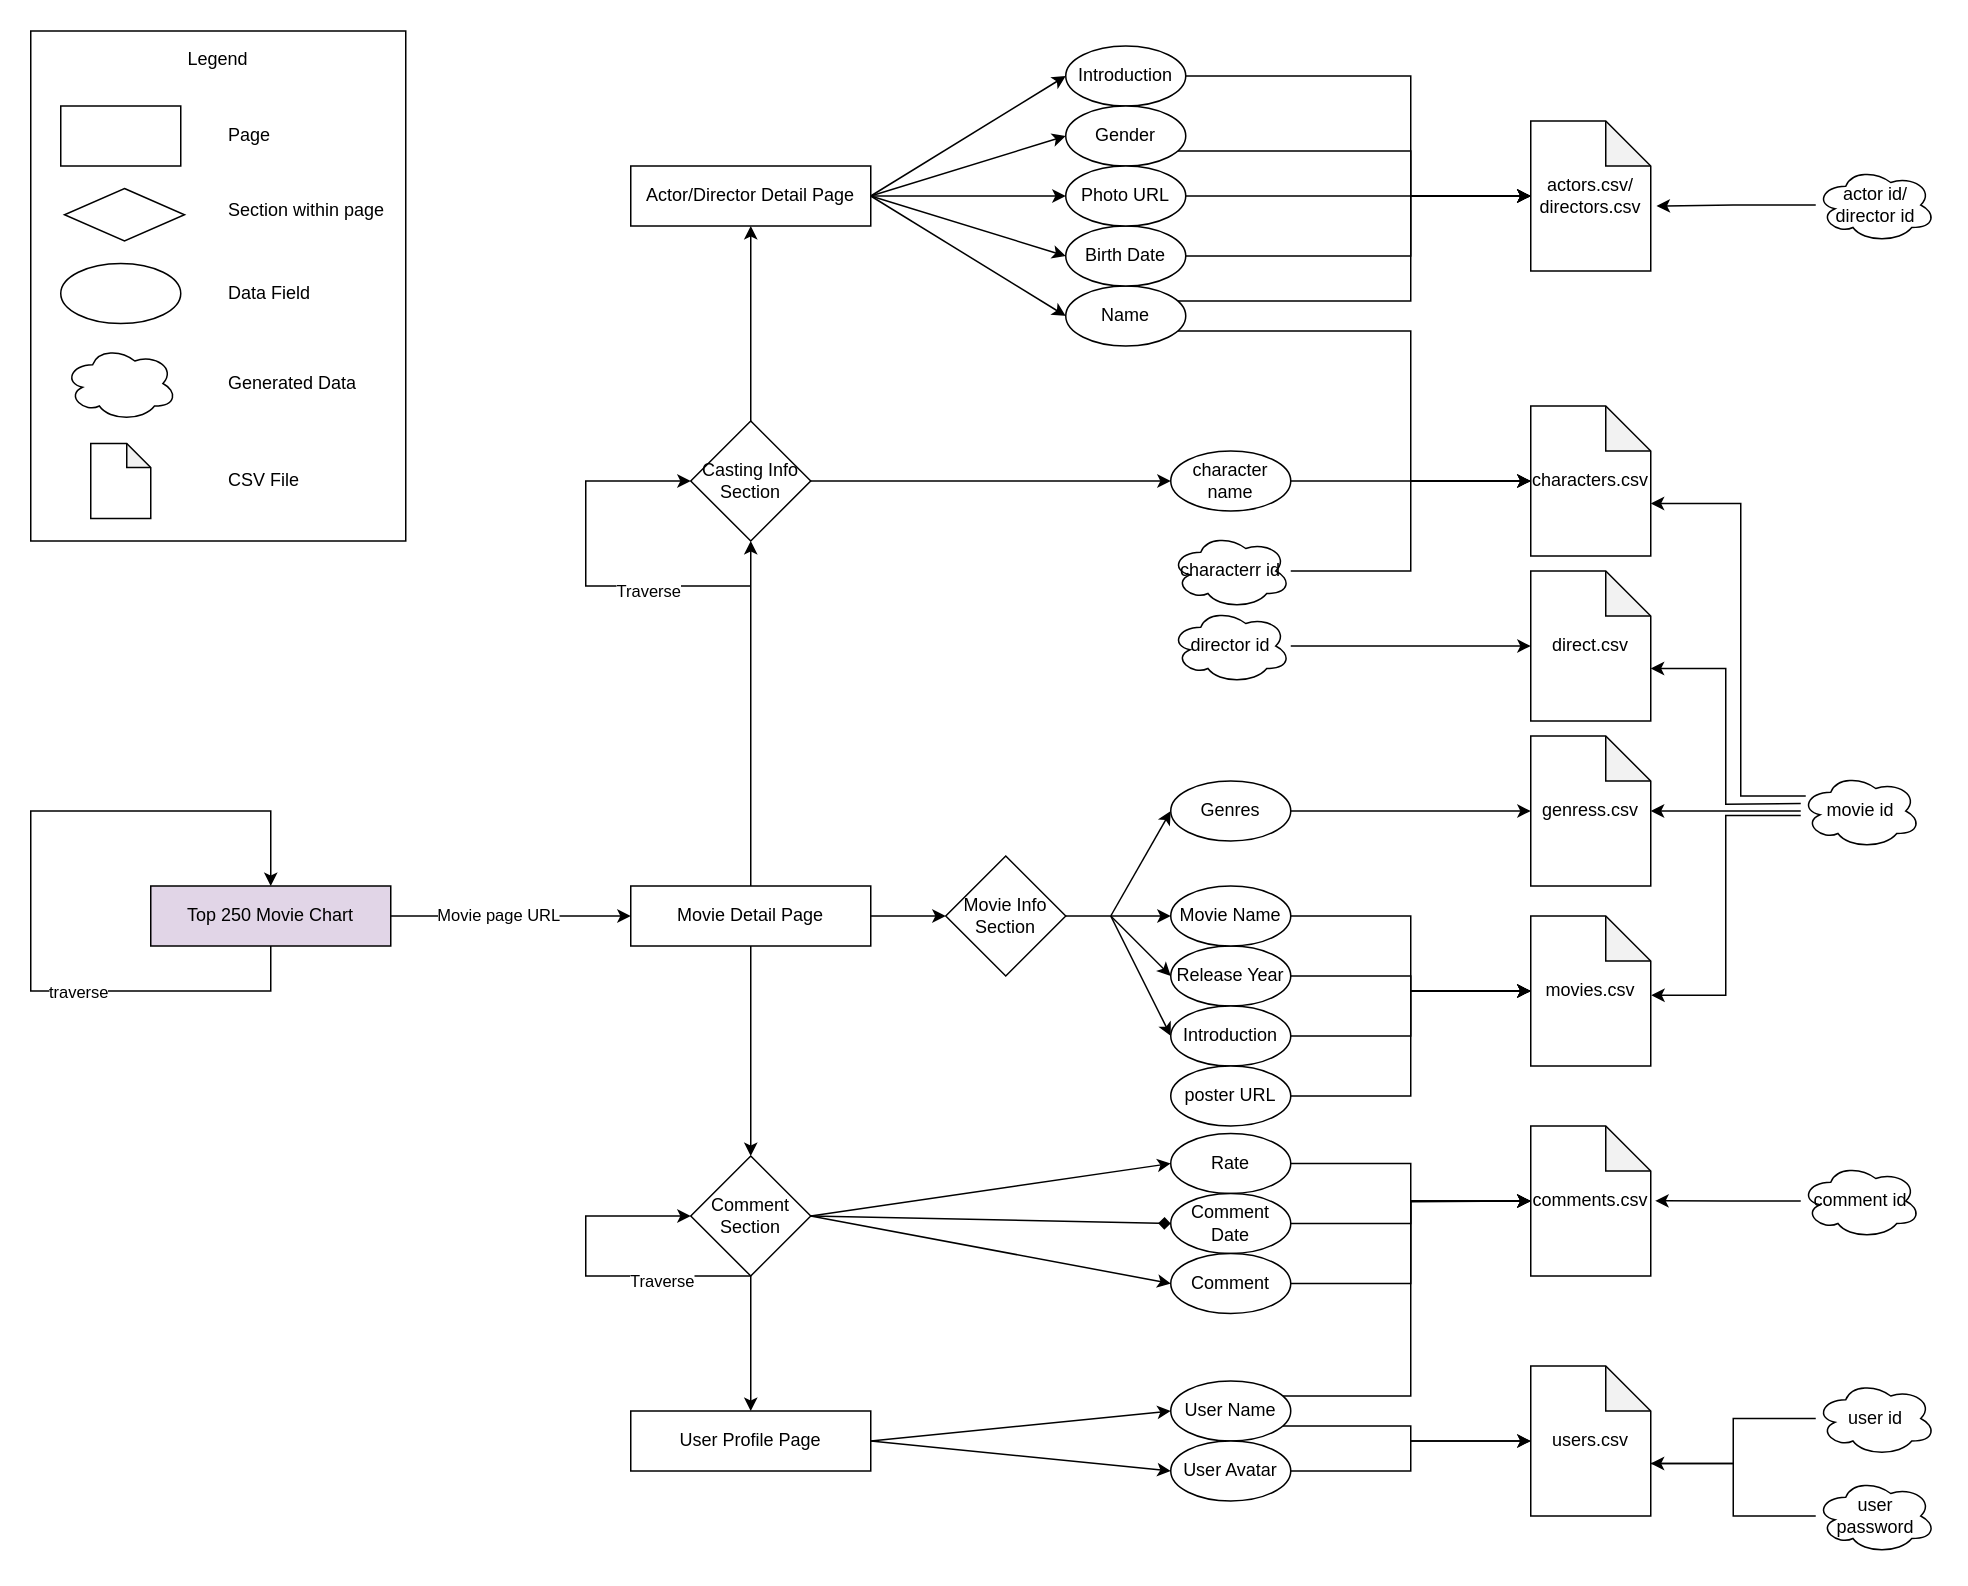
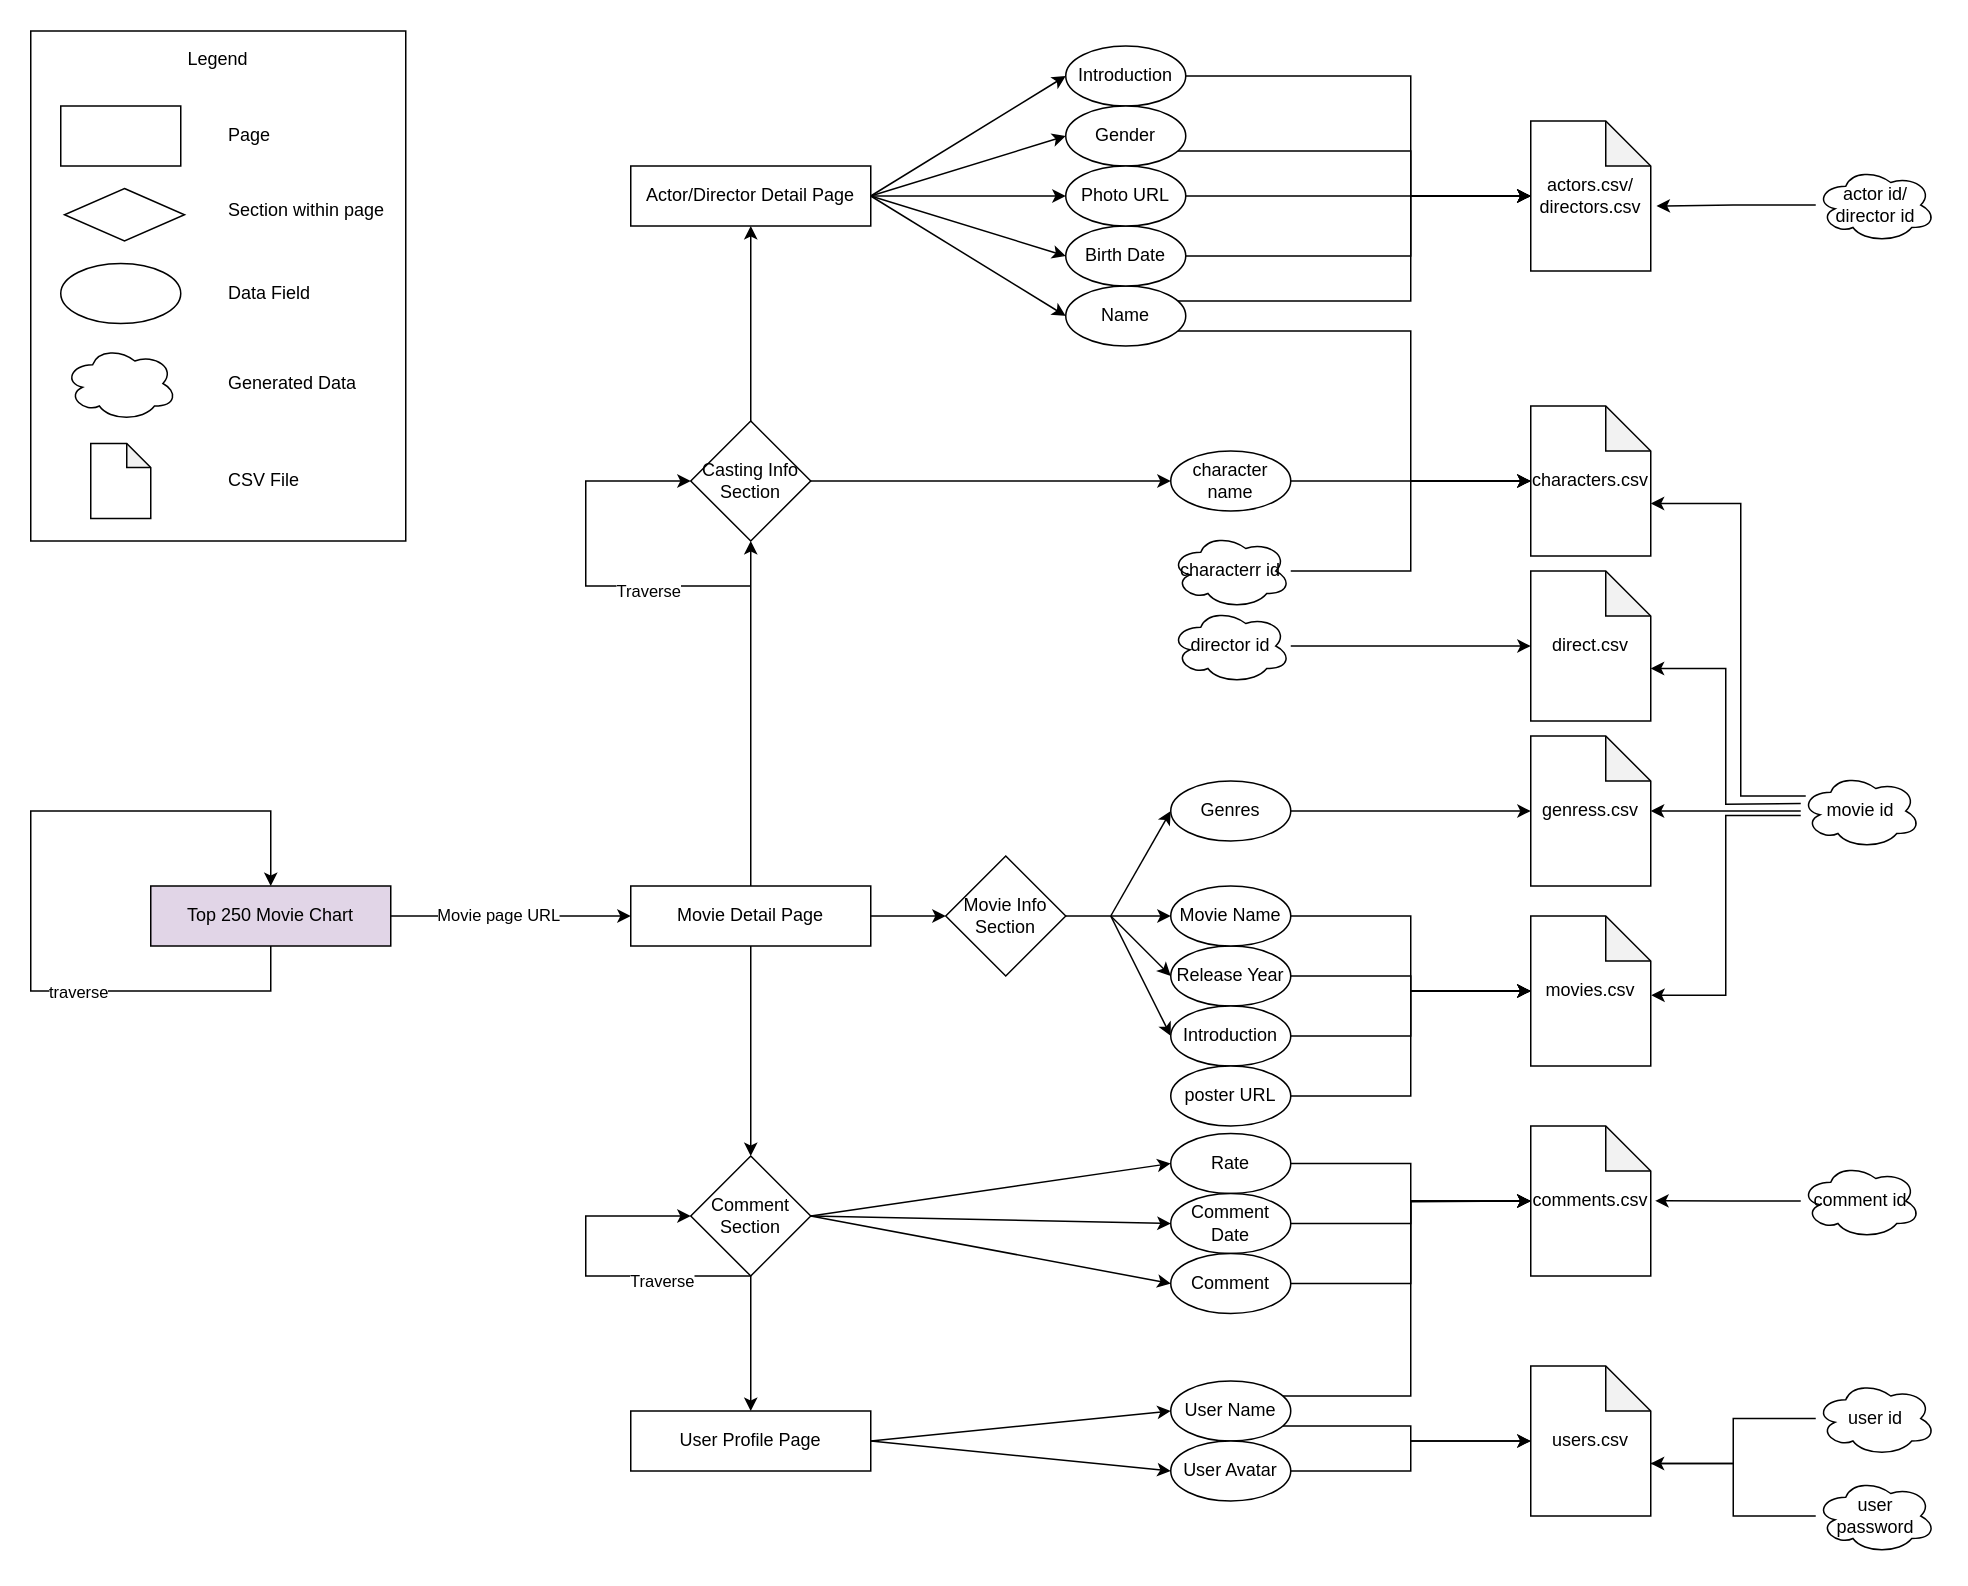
edge "Comment Section" -> "Comment Date": arrowhead diamond -> classic
